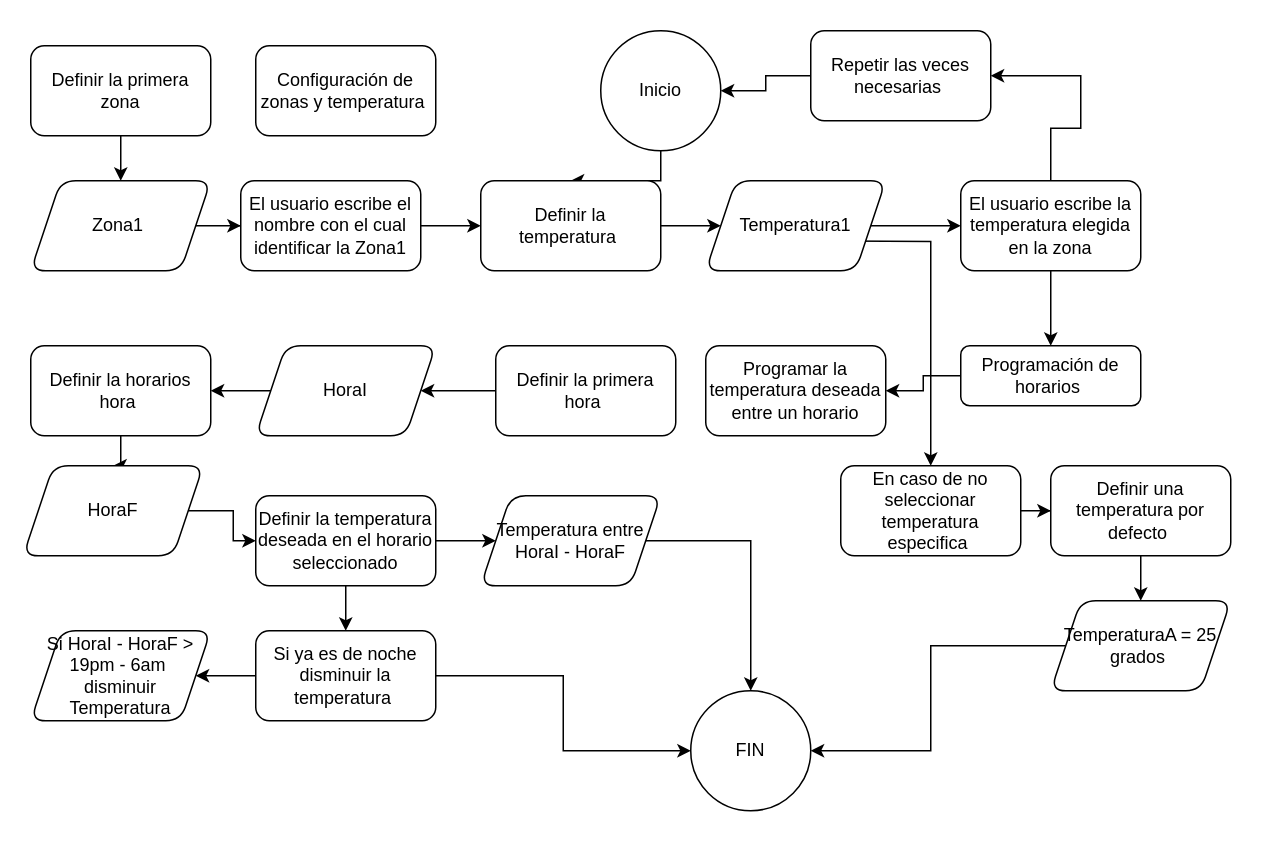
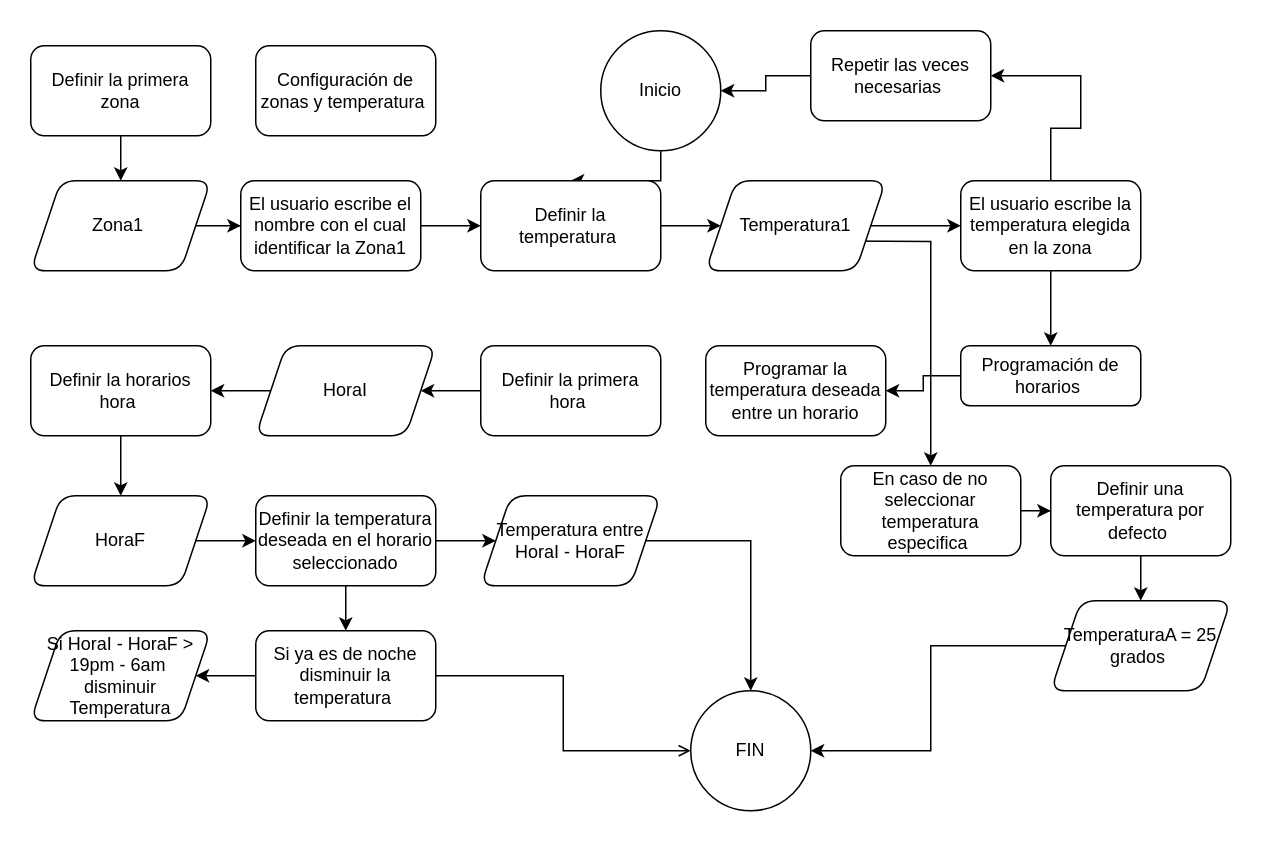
node "Definir la primera hora": moved (586, 391) -> (571, 391)
node "HoraF": moved (113, 511) -> (121, 541)
edge "Si ya es de noche disminuir la temperatura" -> "FIN": arrowhead classic -> open
